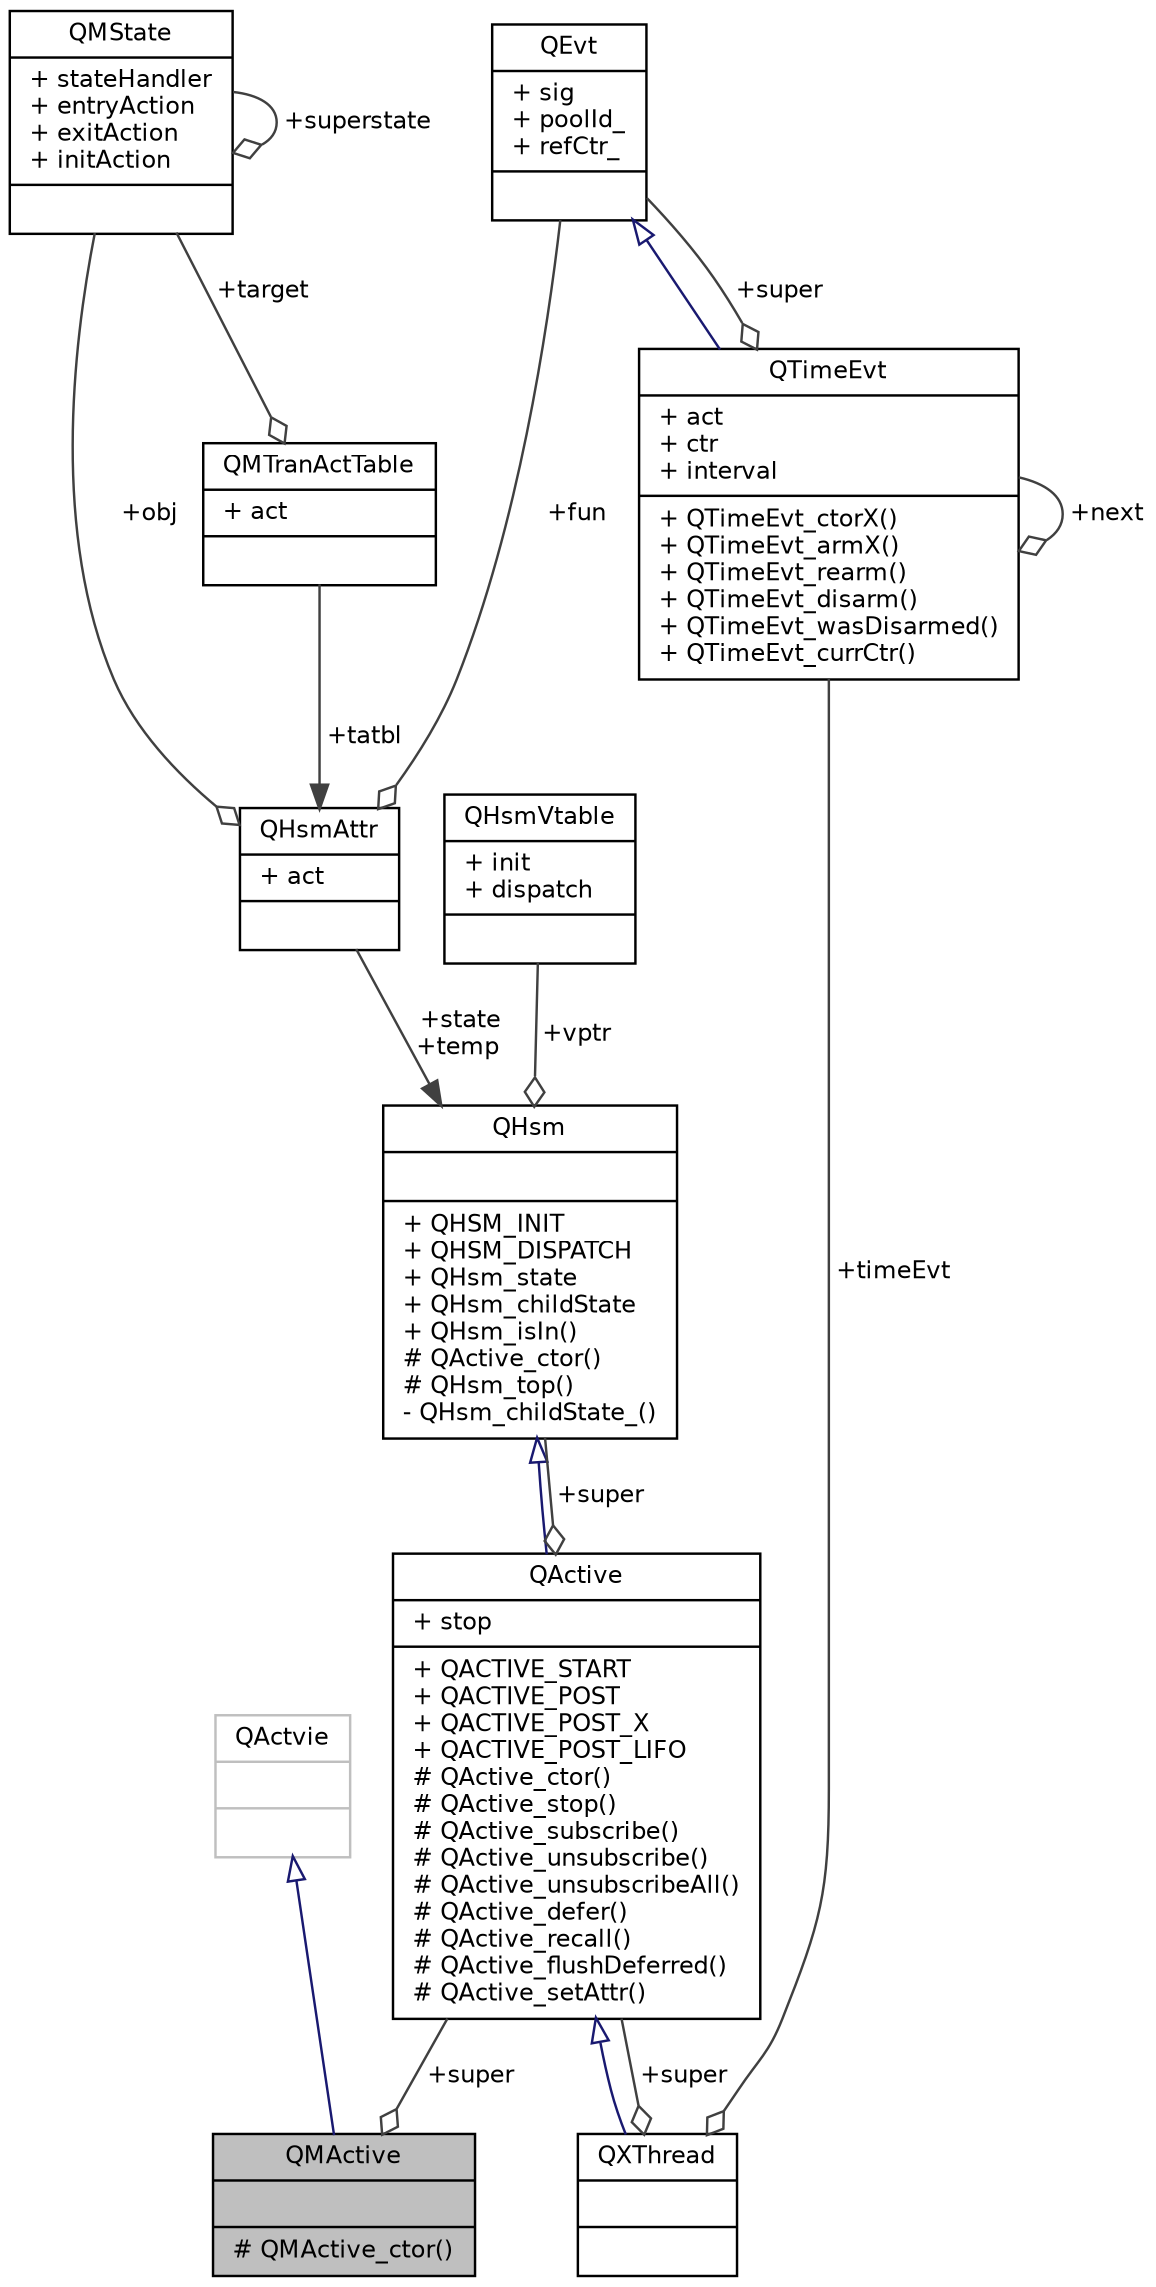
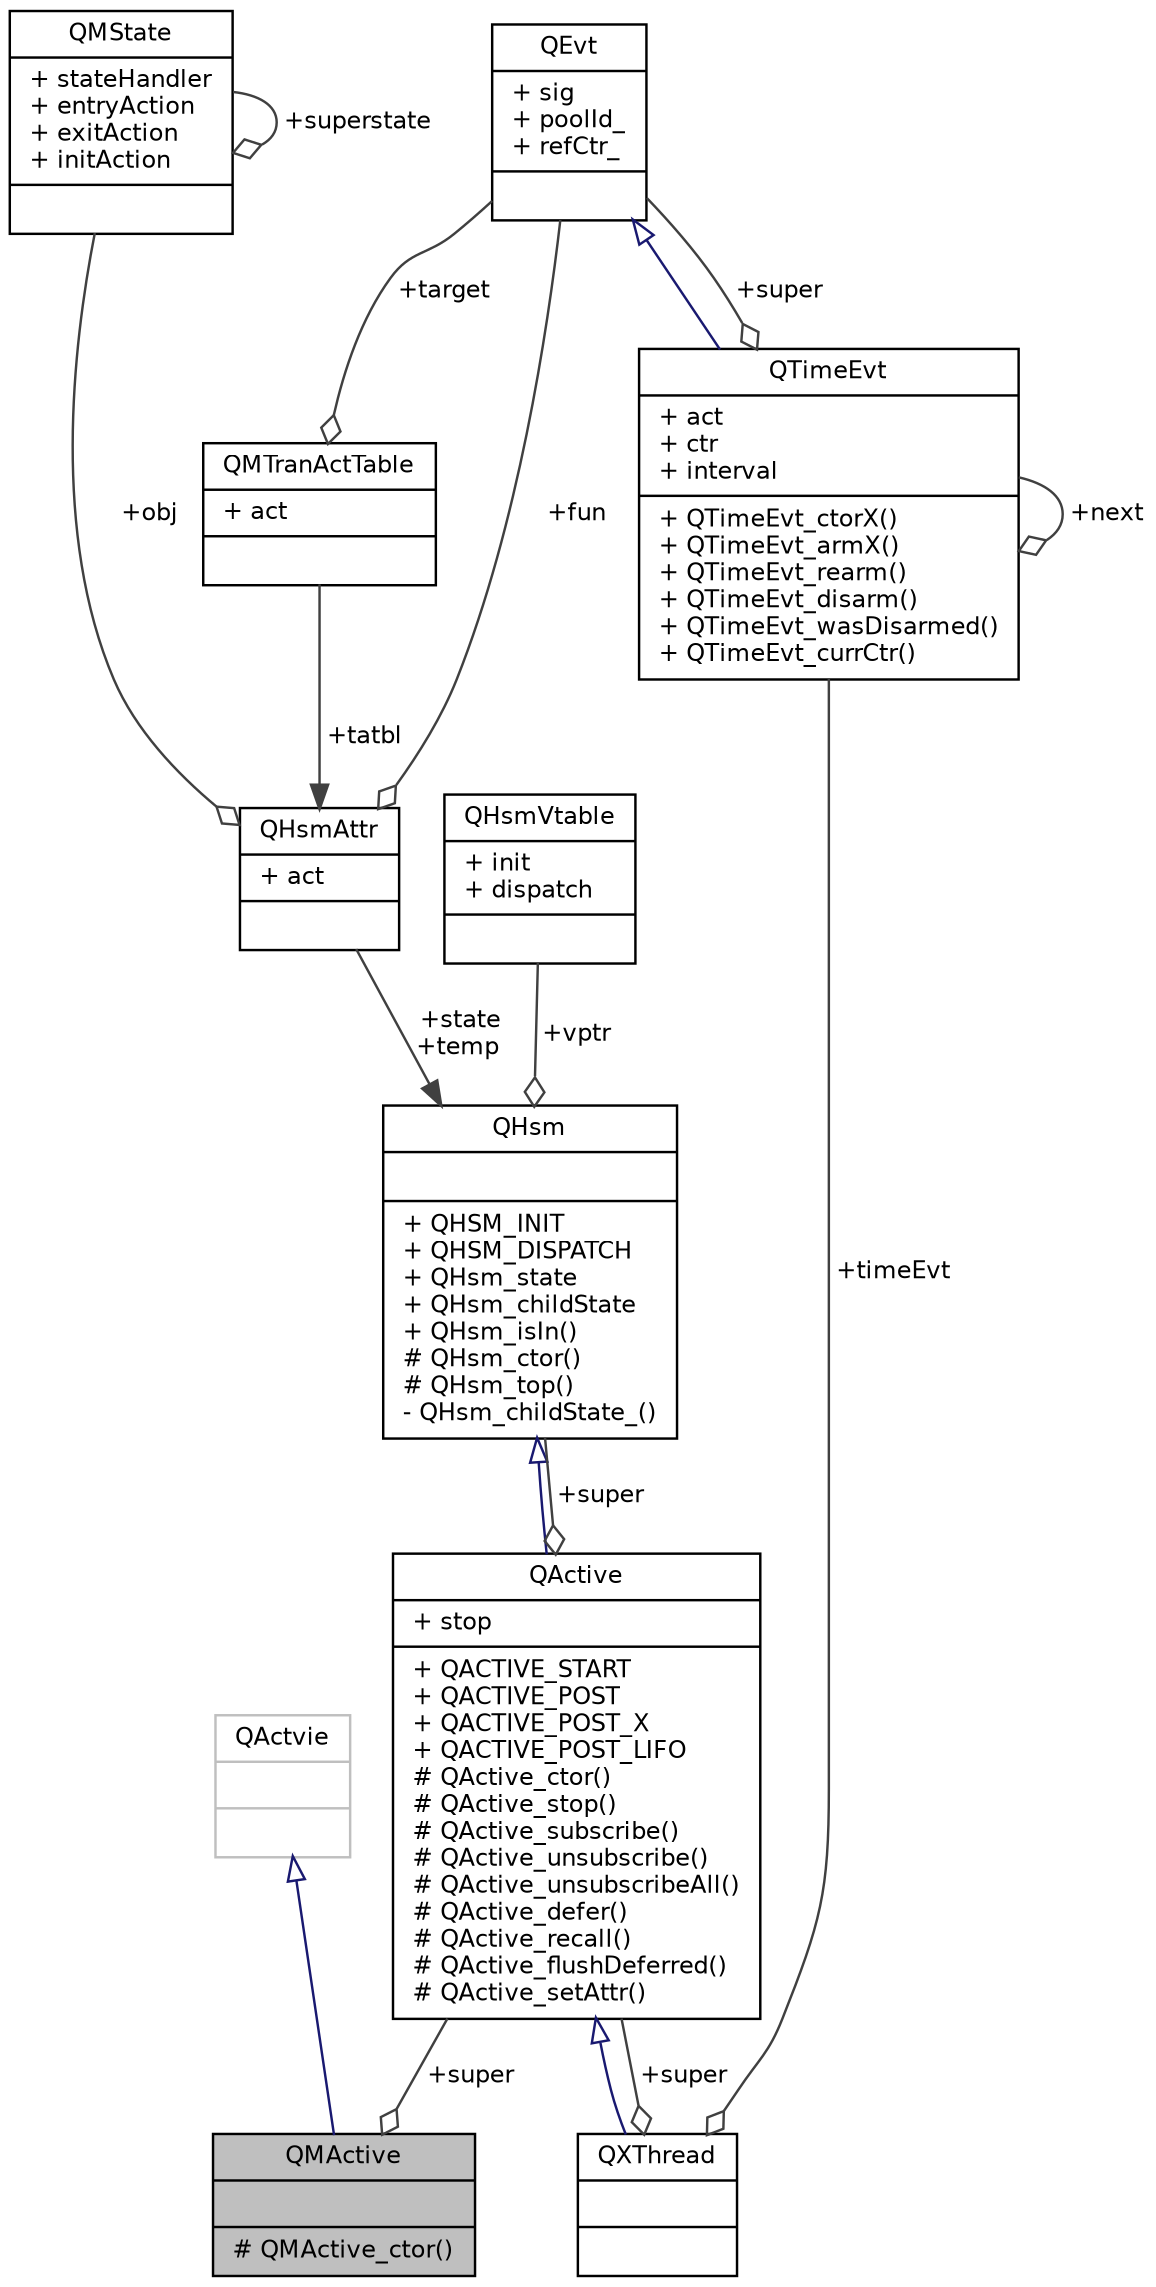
edge "QMState" -> "QMTranActTable": now "QEvt" -> "QMTranActTable"
node "QHsm": text "# QActive_ctor()" -> "# QHsm_ctor()"
